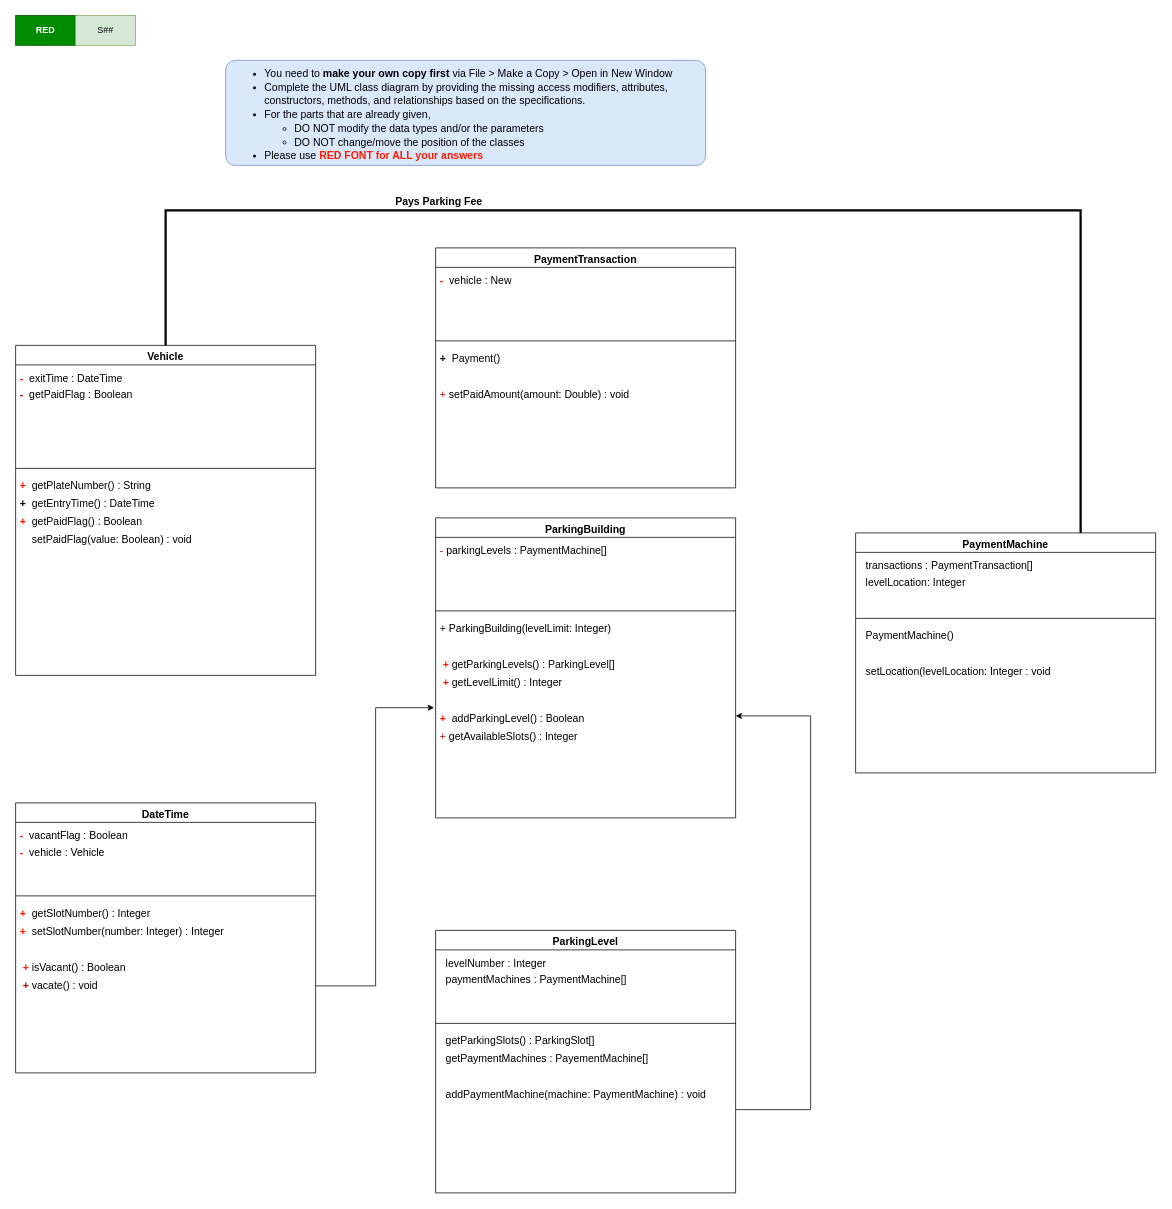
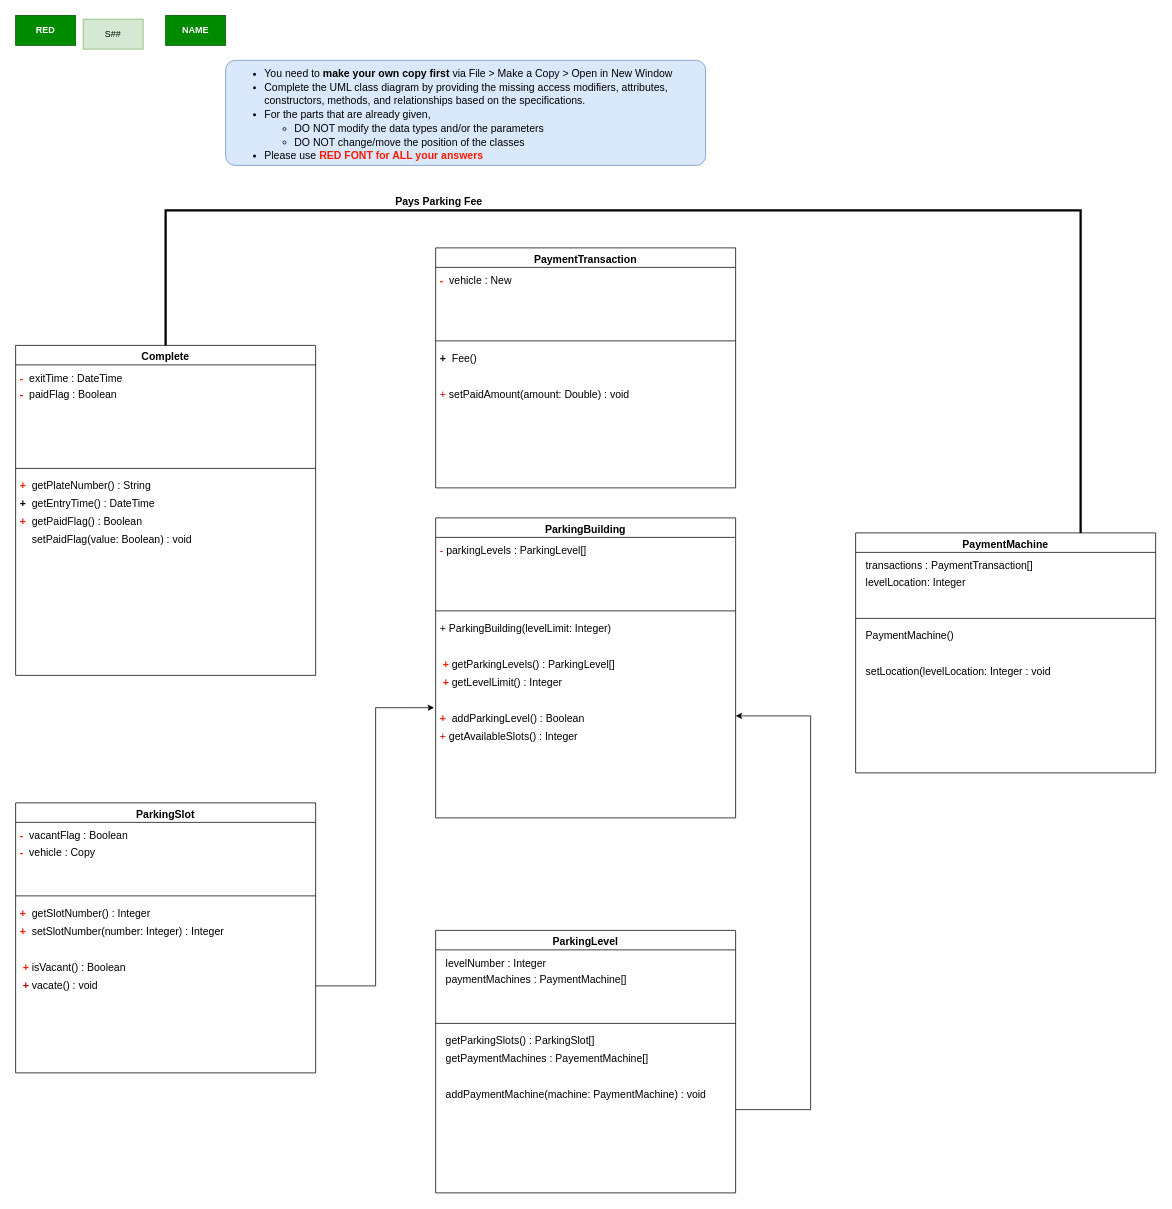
node "S##": moved (105, 30) -> (113, 34)
node "NAME": added
node "Vehicle": label "Vehicle" -> "Complete"
node "+ Payment() + setPaidAmount(amount: Double) : void": label "+ Payment() + setPaidAmount(amount: Double) : void" -> "+ Fee() + setPaidAmount(amount: Double) : void"
node "- exitTime : DateTime - getPaidFlag : Boolean": label "- exitTime : DateTime - getPaidFlag : Boolean" -> "- exitTime : DateTime - paidFlag : Boolean"
node "- parkingLevels : PaymentMachine[]": label "- parkingLevels : PaymentMachine[]" -> "- parkingLevels : ParkingLevel[]"
node "DateTime": label "DateTime" -> "ParkingSlot"
node "- vacantFlag : Boolean - vehicle : Vehicle": label "- vacantFlag : Boolean - vehicle : Vehicle" -> "- vacantFlag : Boolean - vehicle : Copy"
